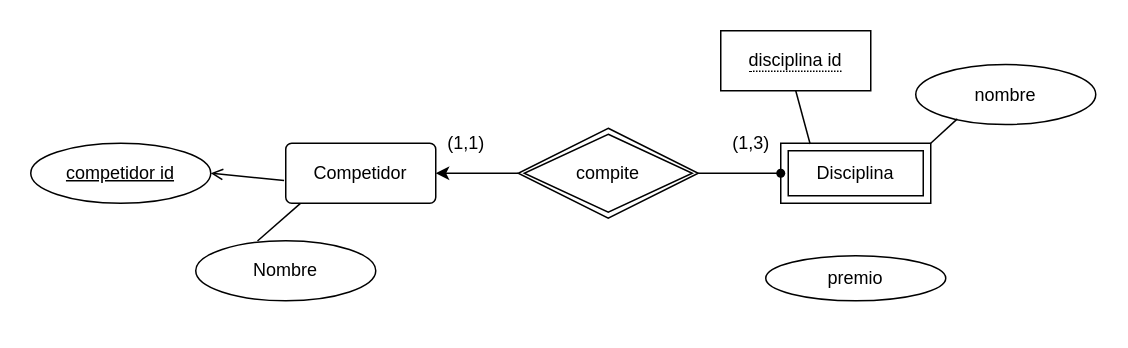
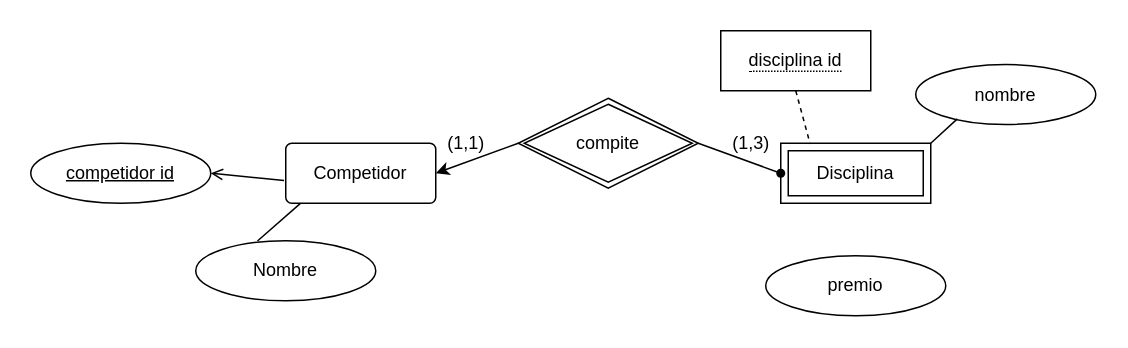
edge "disciplina id" -- "Disciplina": style solid -> dashed
node "compite": moved (608, 173) -> (608, 143)
node "premio": size 180x45 -> 180x60
